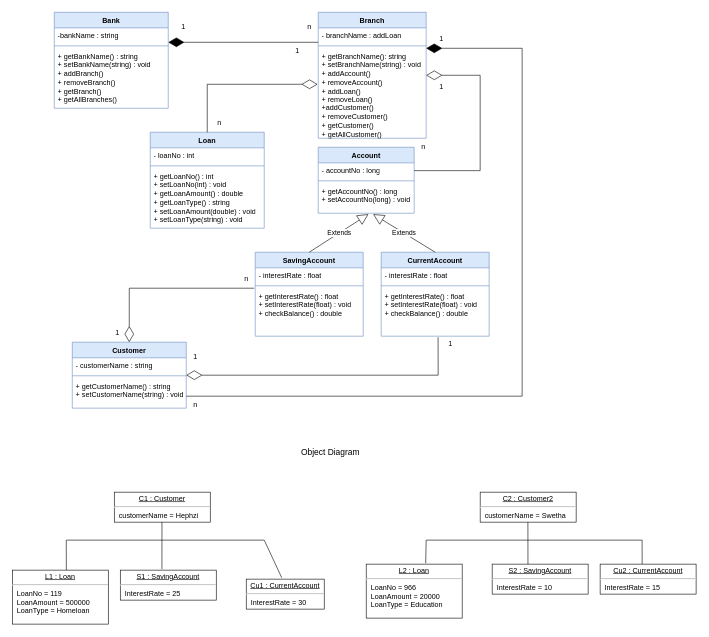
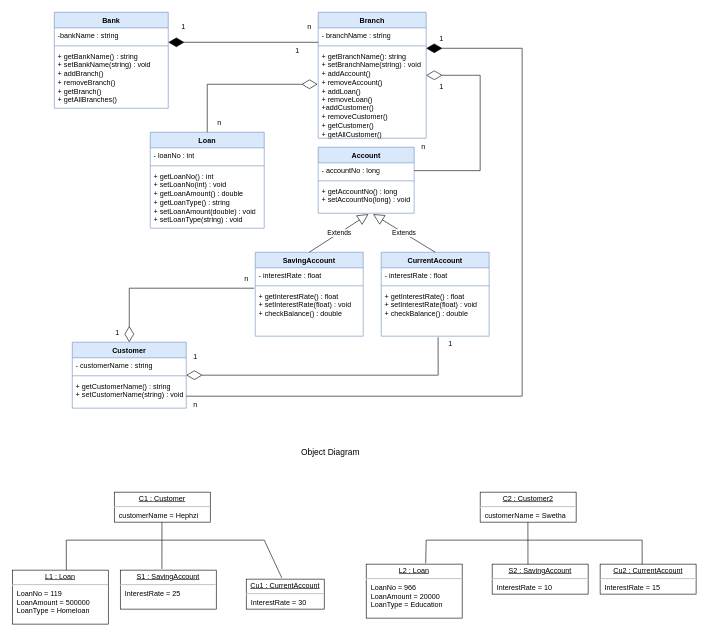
node "- branchName : addLoan": label "- branchName : addLoan" -> "- branchName : string"
node "S1 : SavingAccount InterestRate = 25": size 96x30 -> 96x39
